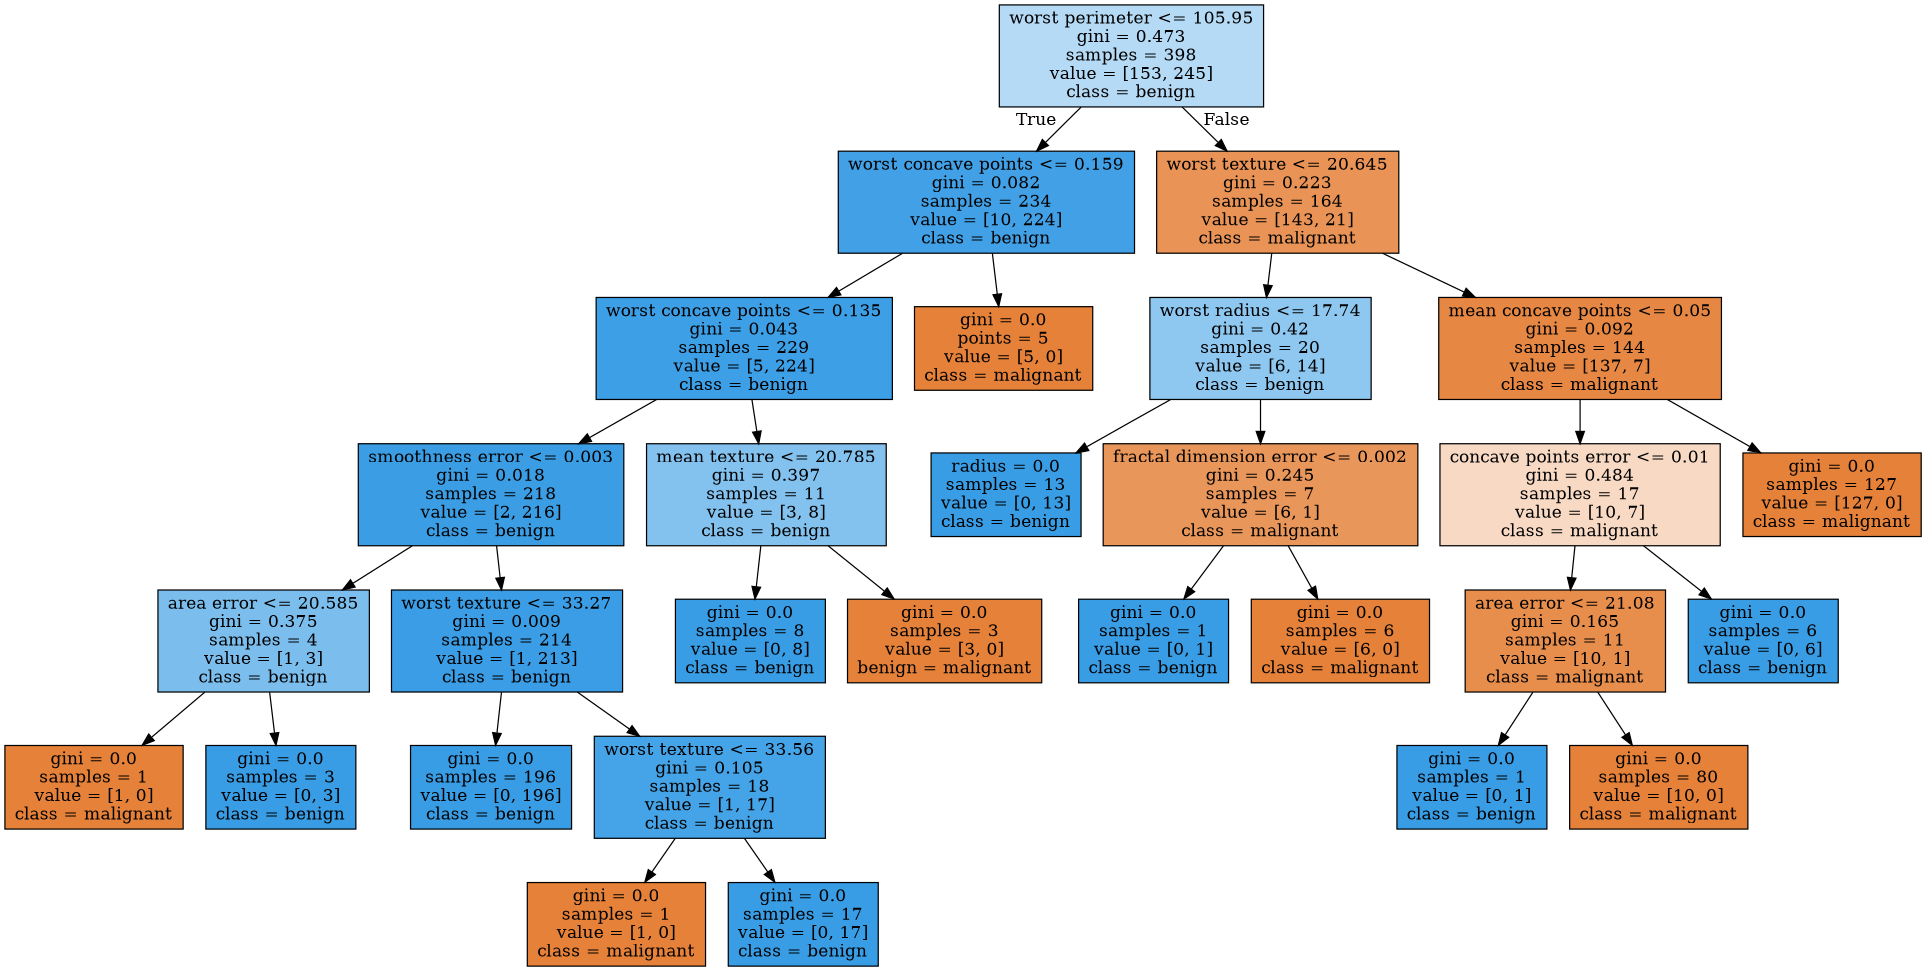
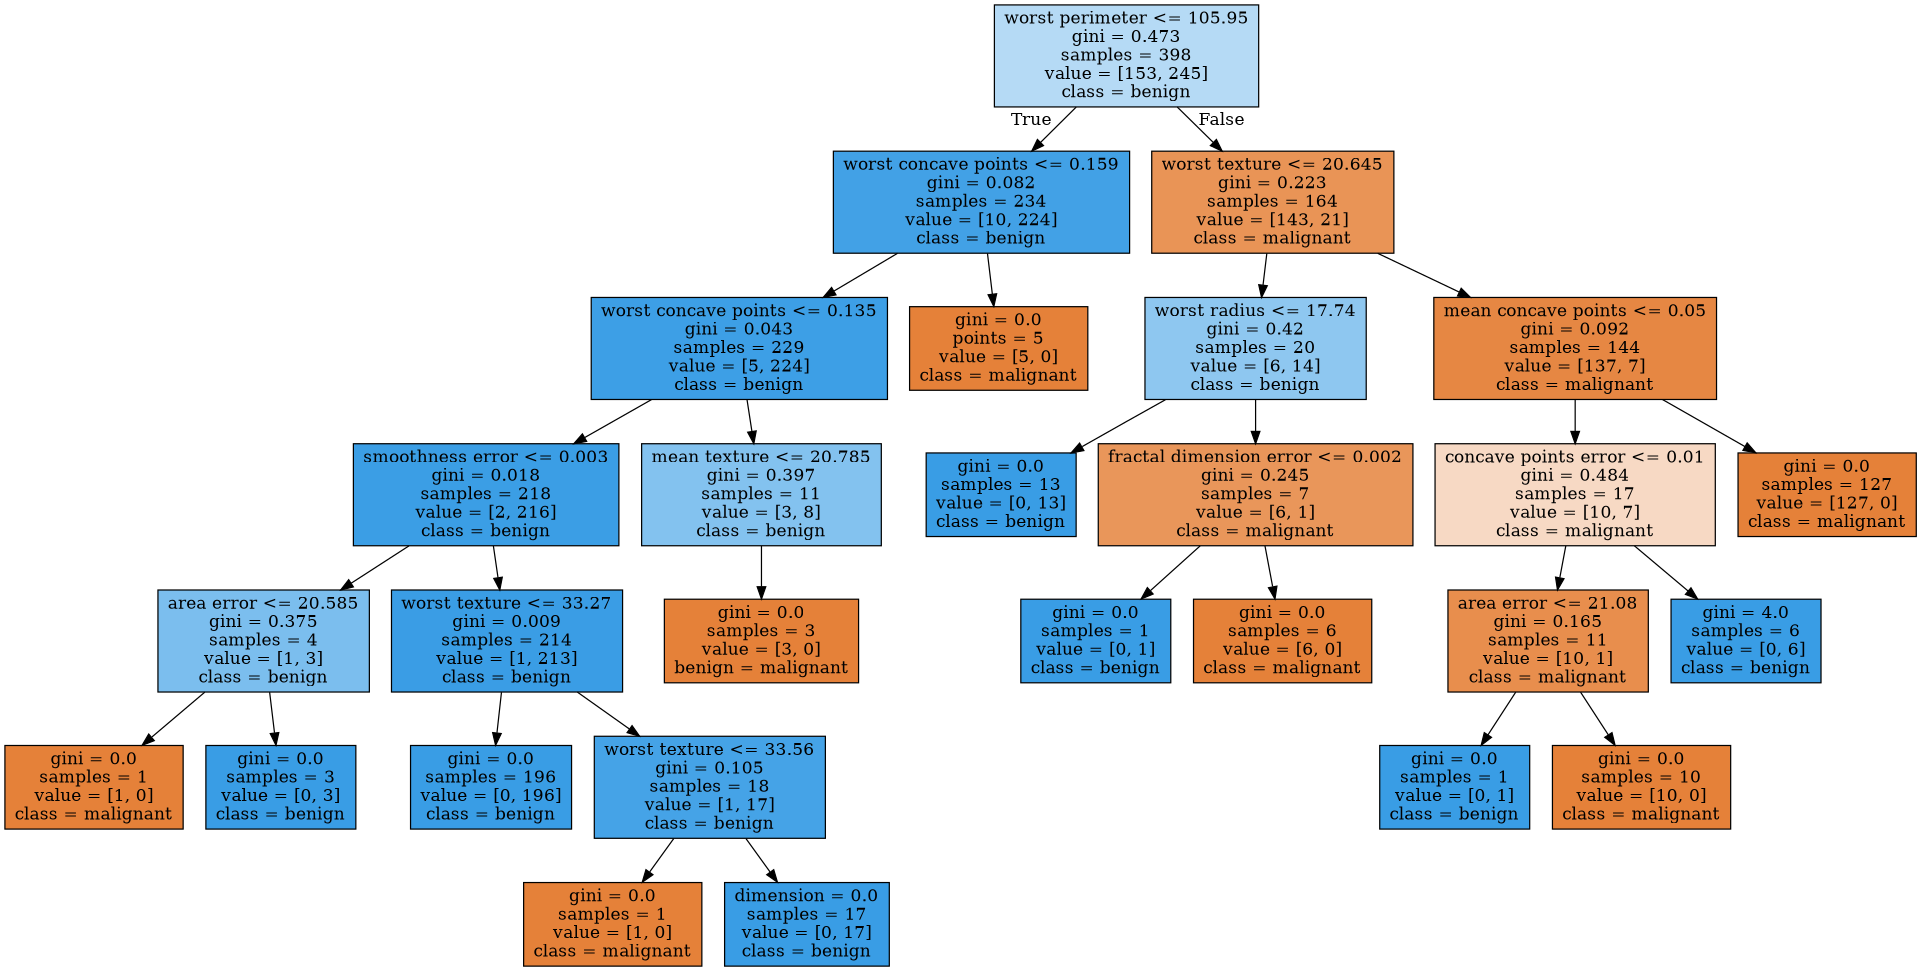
node "radius = 0.0 samples = 13 value = [0, 13] class = benign": label "radius = 0.0 samples = 13 value = [0, 13] class = benign" -> "gini = 0.0 samples = 13 value = [0, 13] class = benign"
node "gini = 0.0 samples = 8 value = [0, 8] class = benign": removed
node "gini = 0.0 samples = 6 value = [0, 6] class = benign": label "gini = 0.0 samples = 6 value = [0, 6] class = benign" -> "gini = 4.0 samples = 6 value = [0, 6] class = benign"
node "gini = 0.0 samples = 80 value = [10, 0] class = malignant": label "gini = 0.0 samples = 80 value = [10, 0] class = malignant" -> "gini = 0.0 samples = 10 value = [10, 0] class = malignant"
node "gini = 0.0 samples = 17 value = [0, 17] class = benign": label "gini = 0.0 samples = 17 value = [0, 17] class = benign" -> "dimension = 0.0 samples = 17 value = [0, 17] class = benign"
